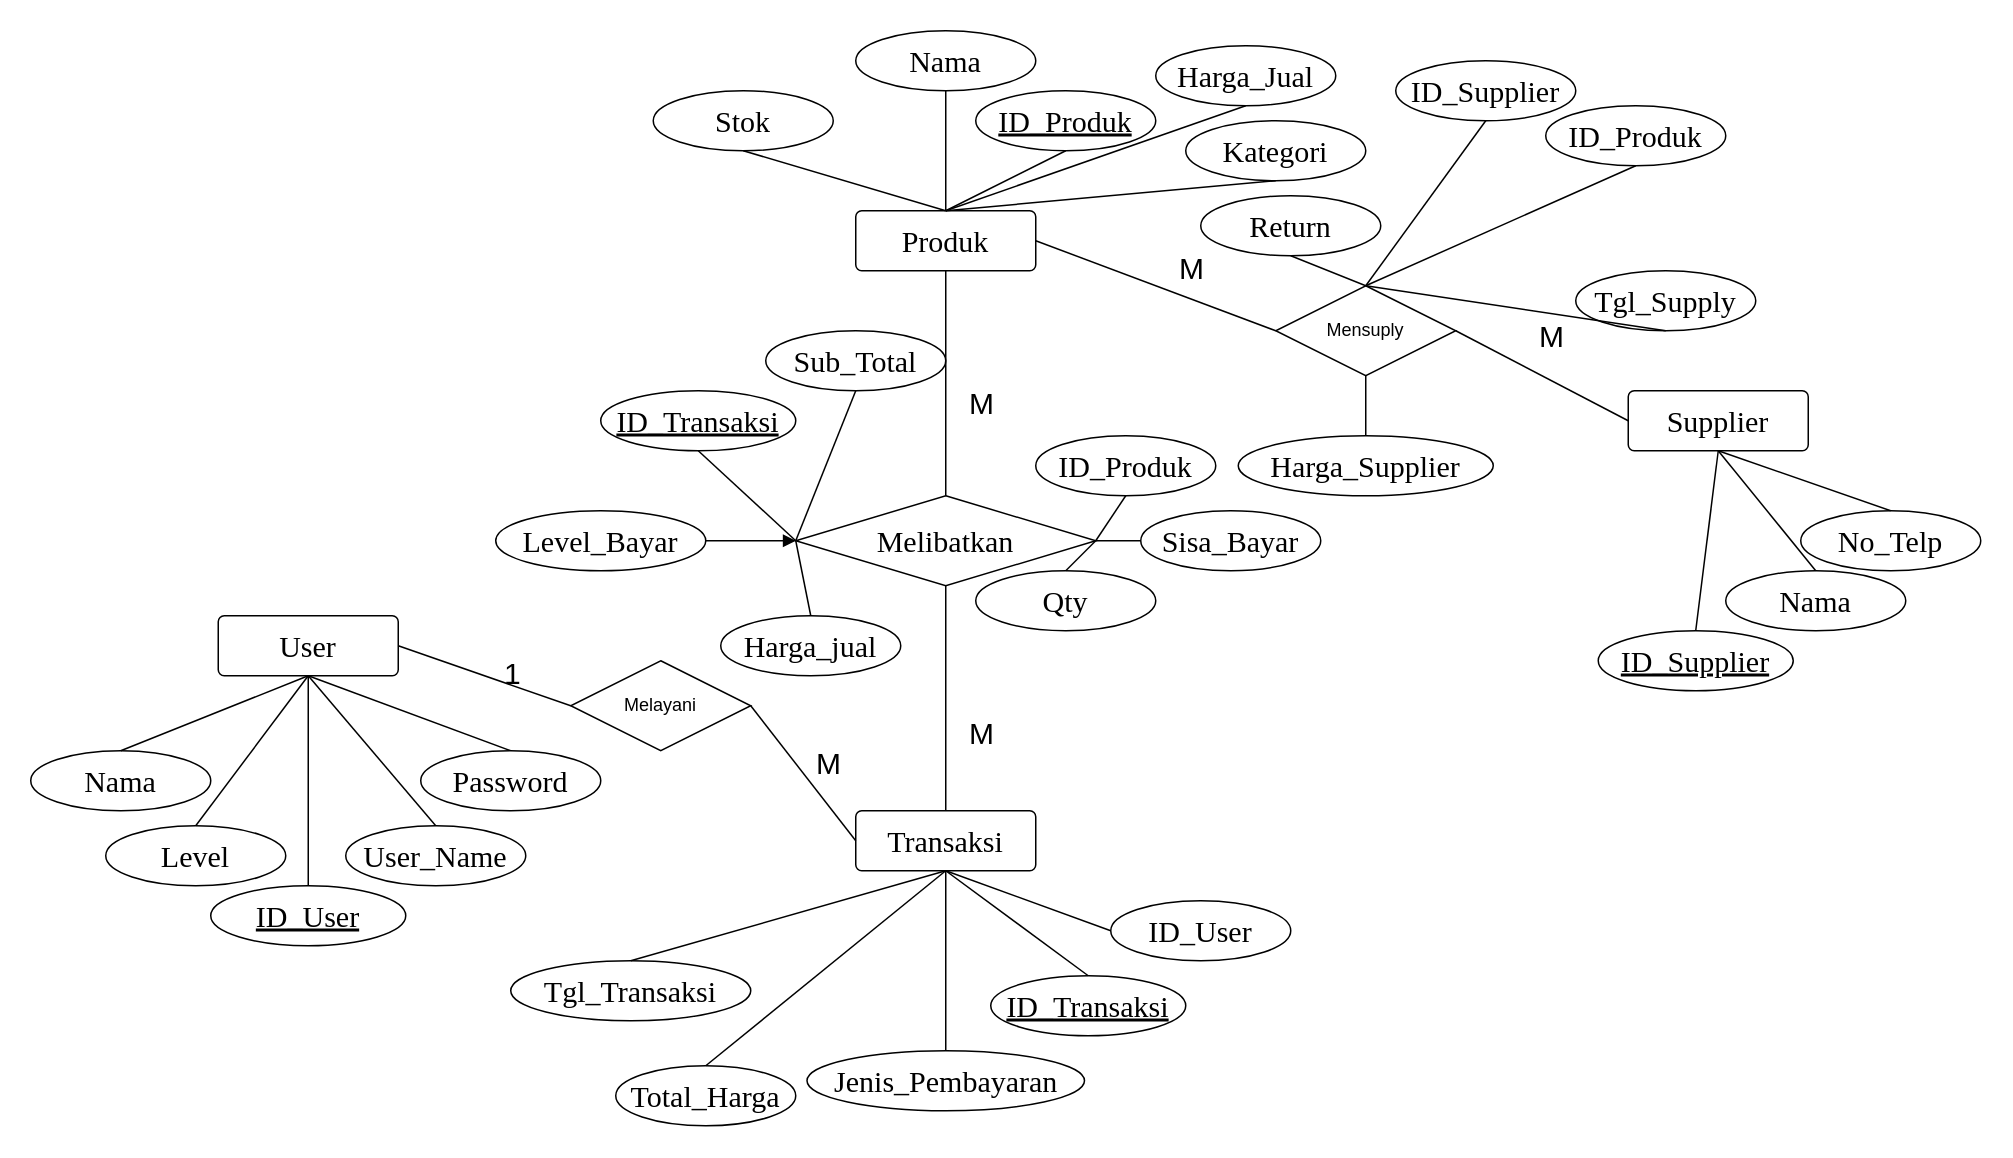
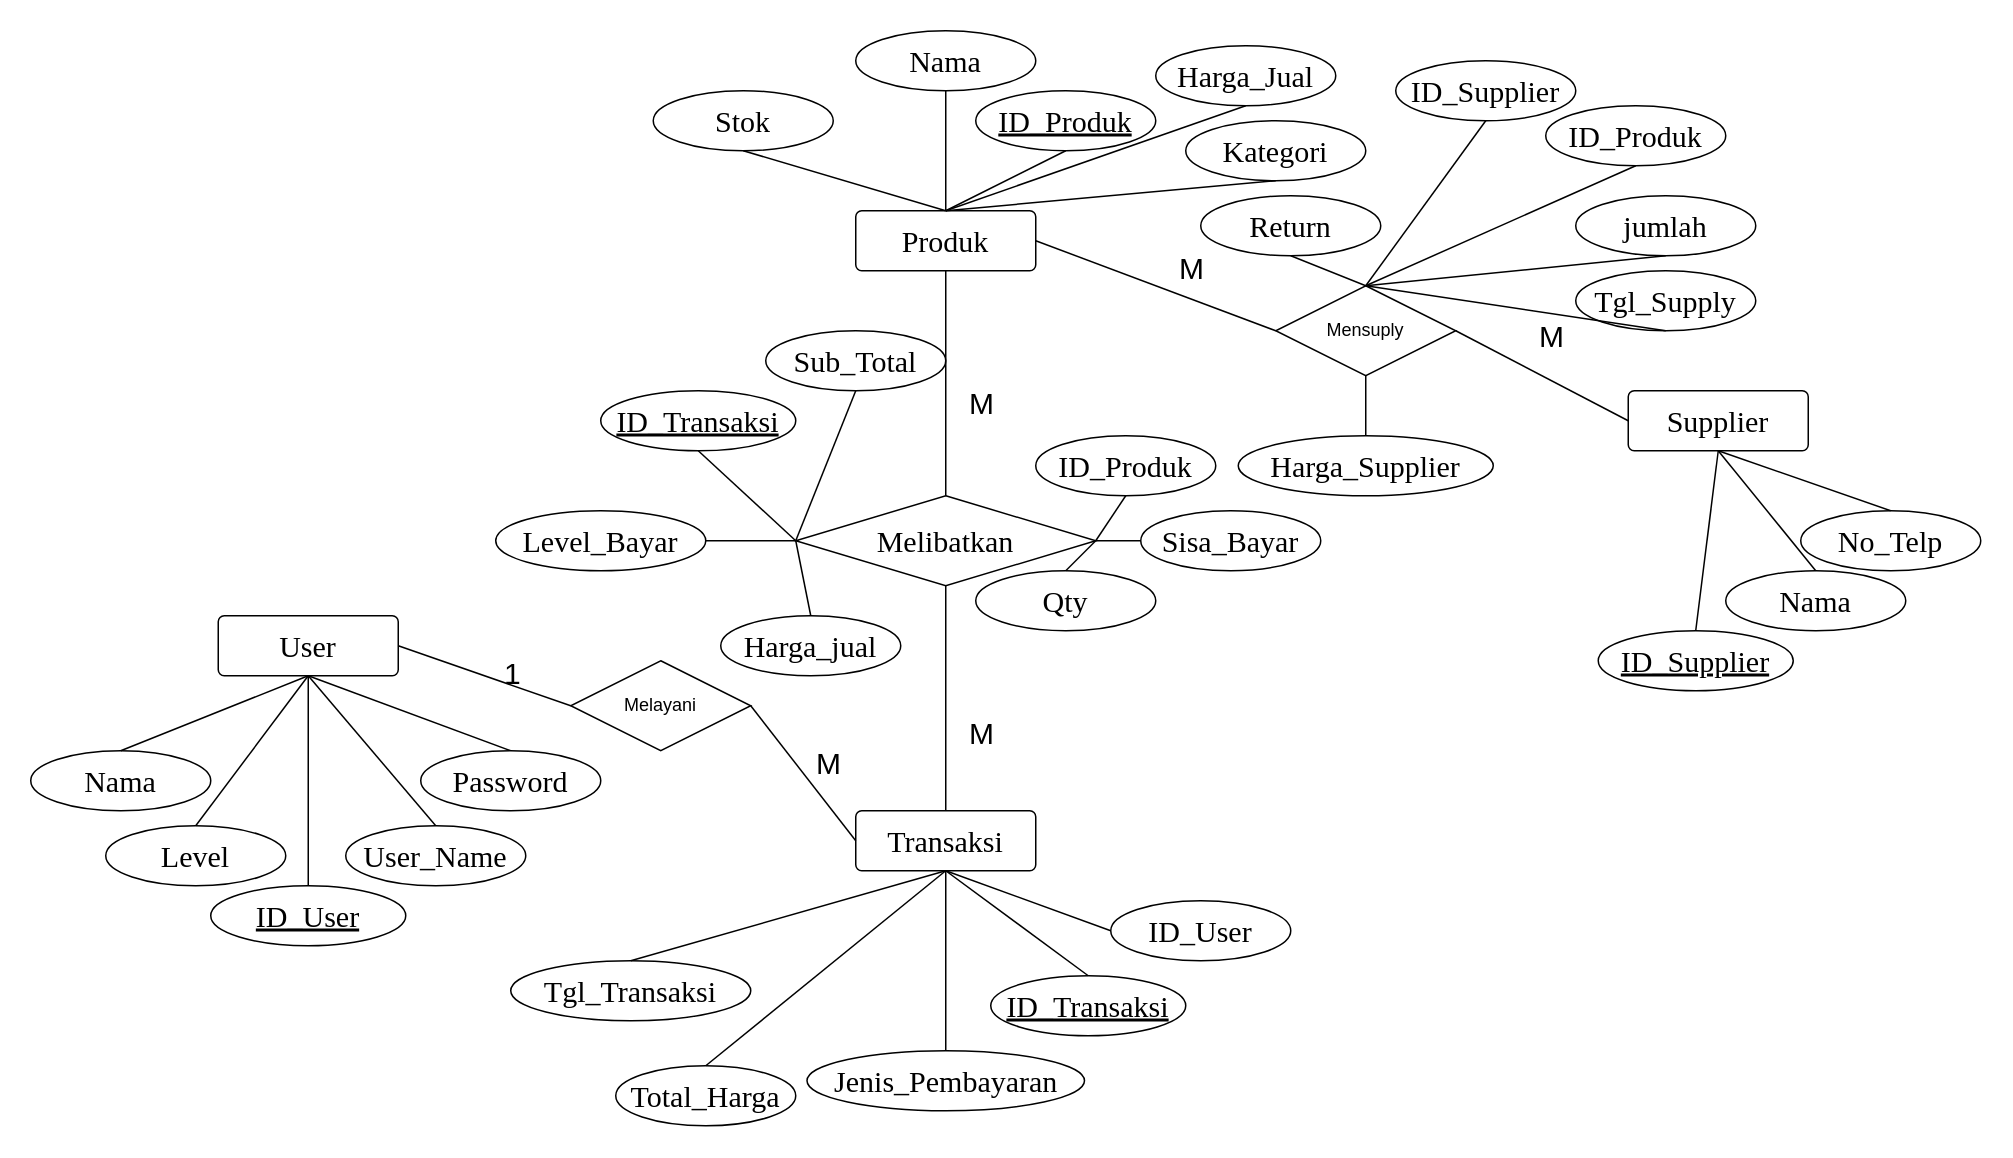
node "jumlah": added
edge "jumlah" -- "Mensuply": added
edge "Level_Bayar" -> "Melibatkan": arrowhead block -> none
